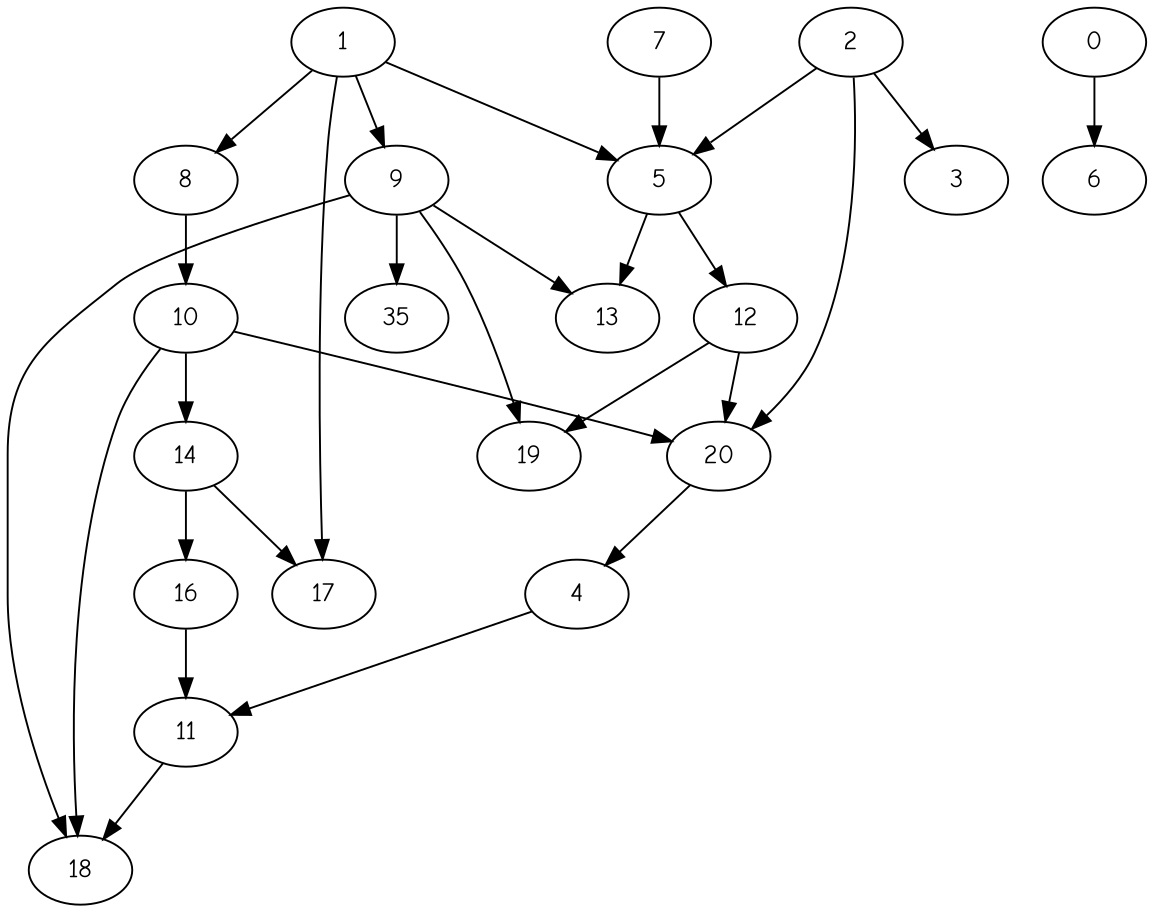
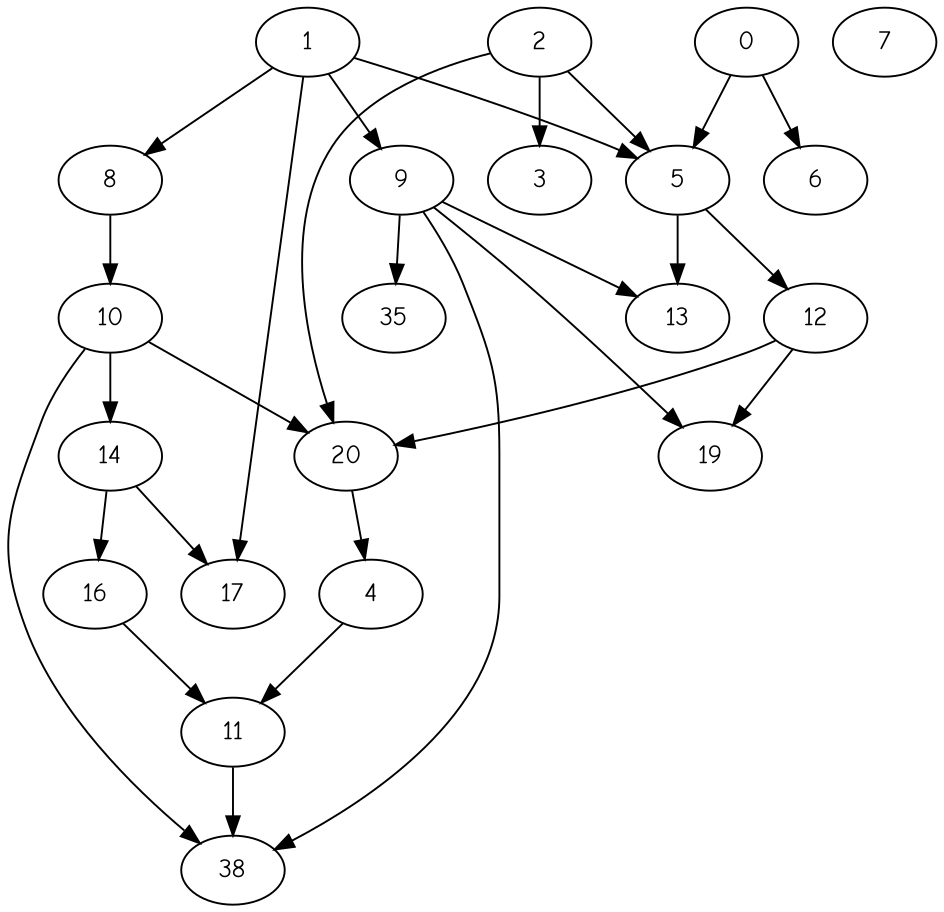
edge "7" -> "5": now "0" -> "5"
node "18": label "18" -> "38"
